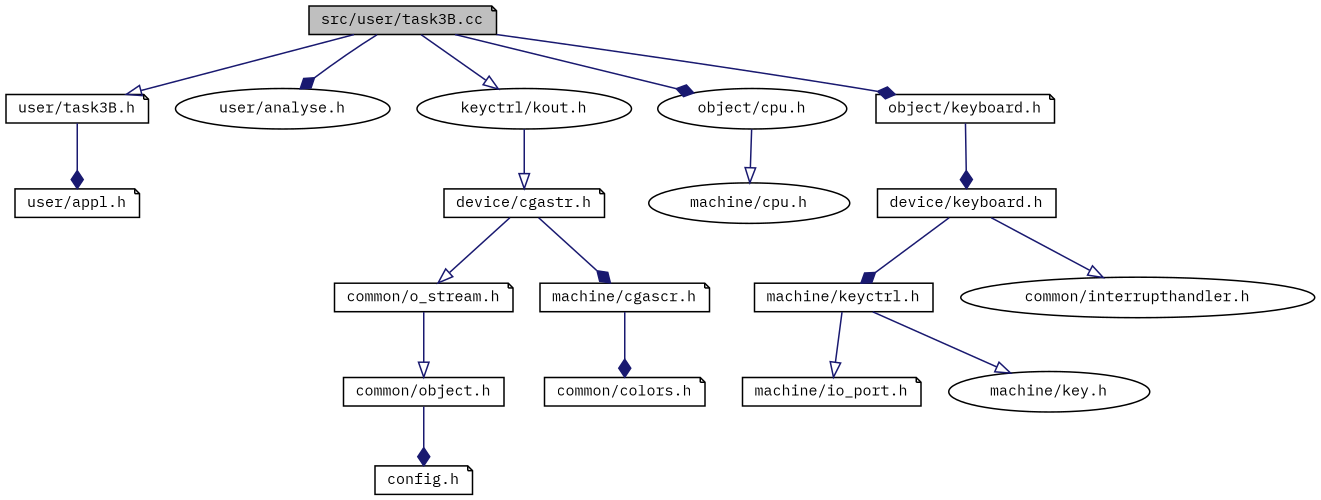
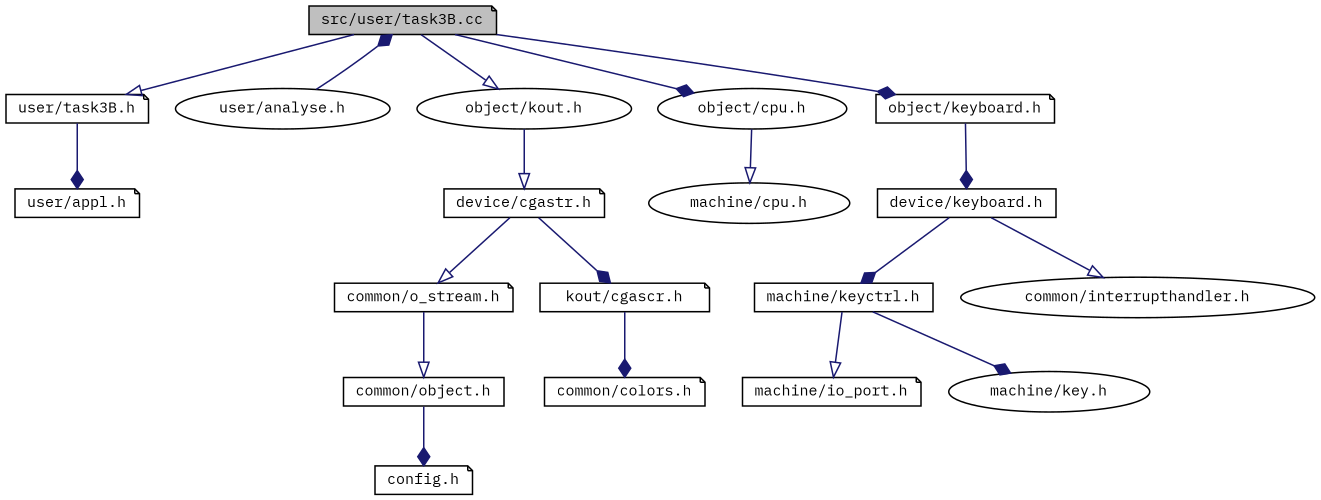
edge "src/user/task3B.cc" -> "user/analyse.h": reversed
node "keyctrl/kout.h": label "keyctrl/kout.h" -> "object/kout.h"
node "machine/cgascr.h": label "machine/cgascr.h" -> "kout/cgascr.h"
edge "machine/keyctrl.h" -> "machine/key.h": arrowhead onormal -> diamond
